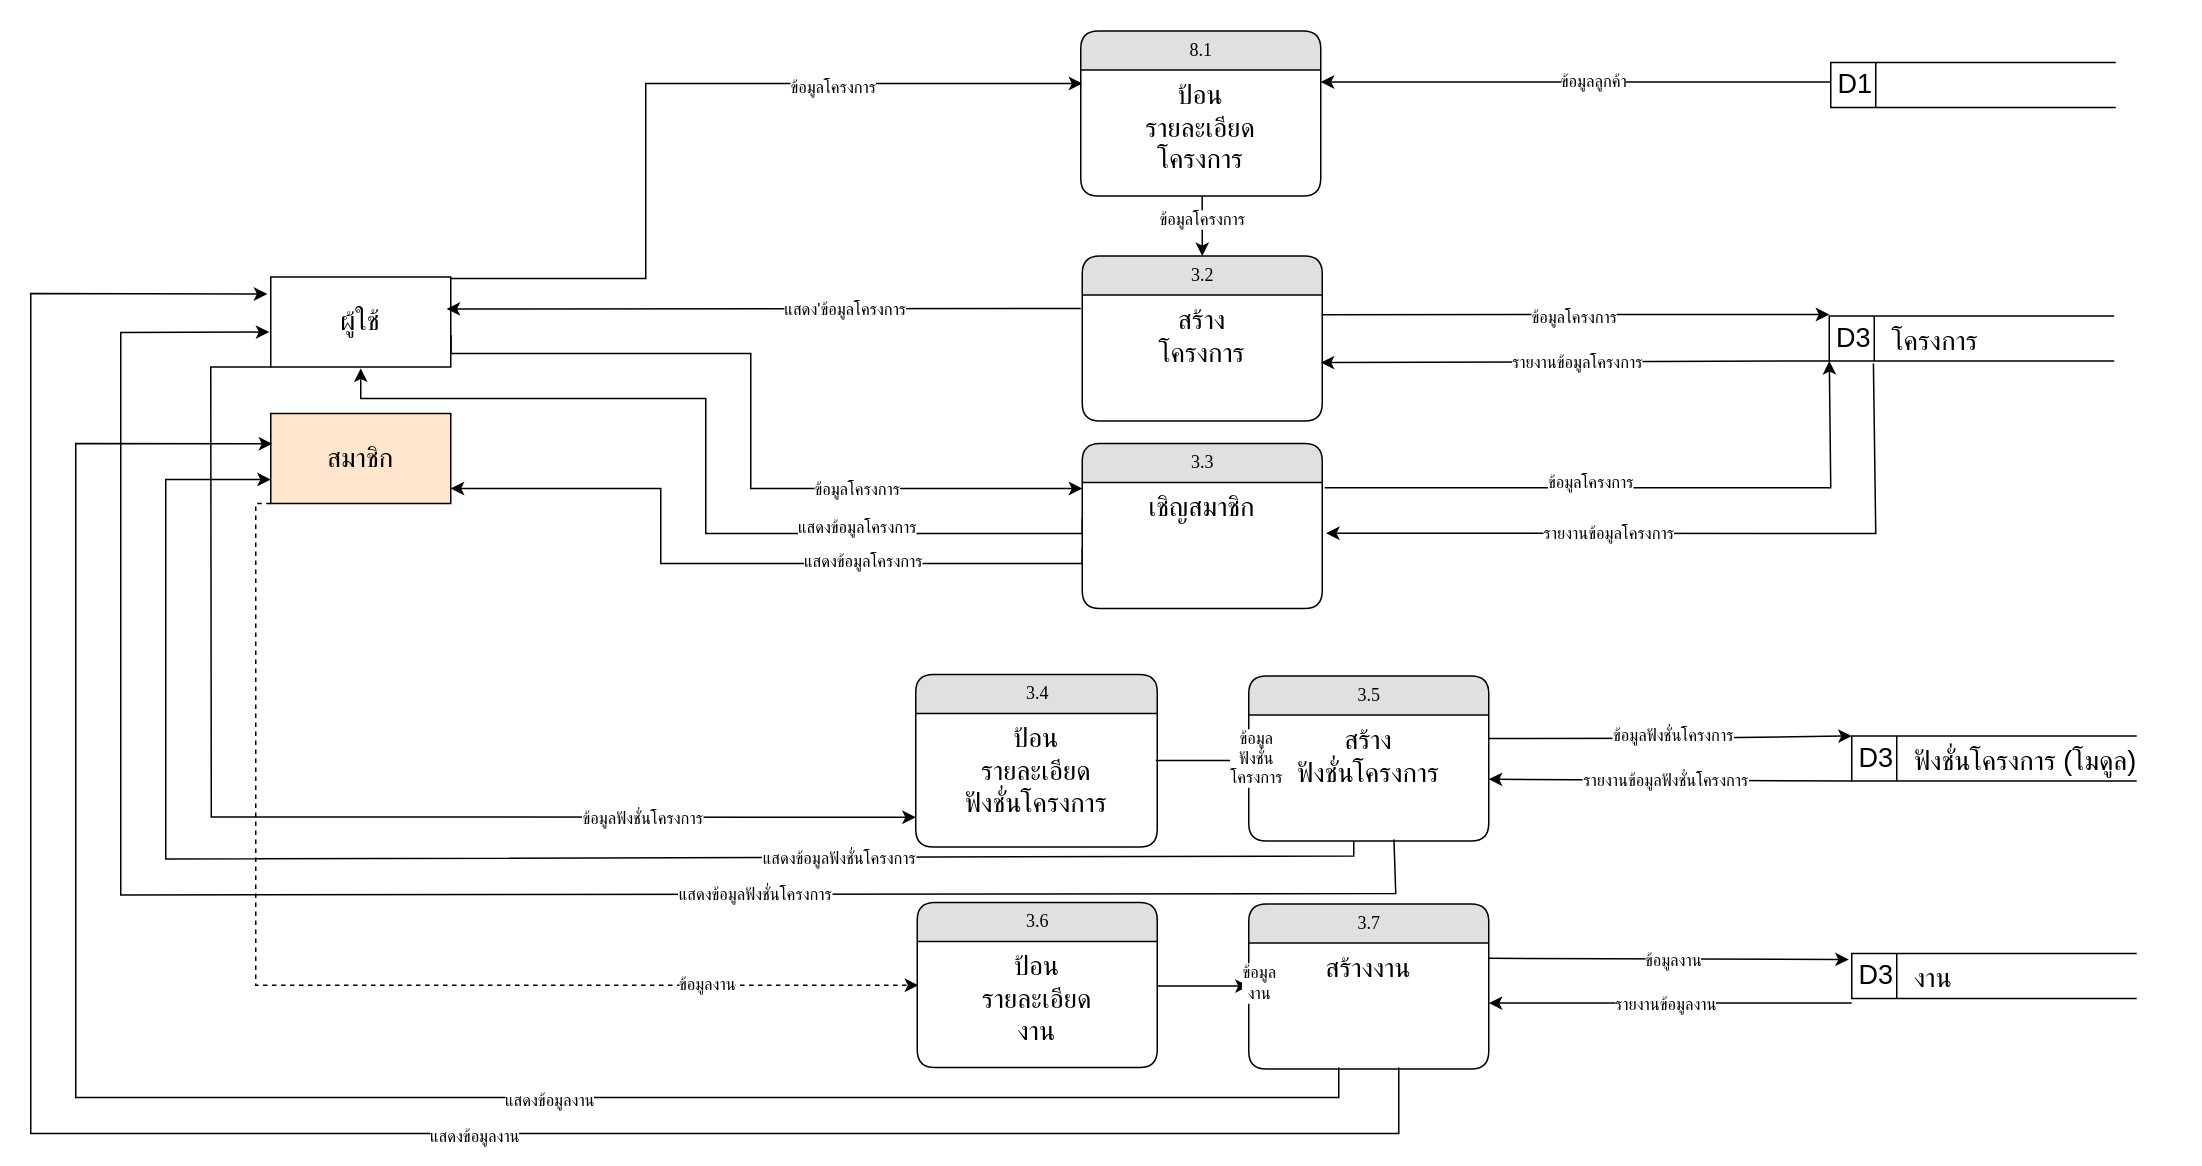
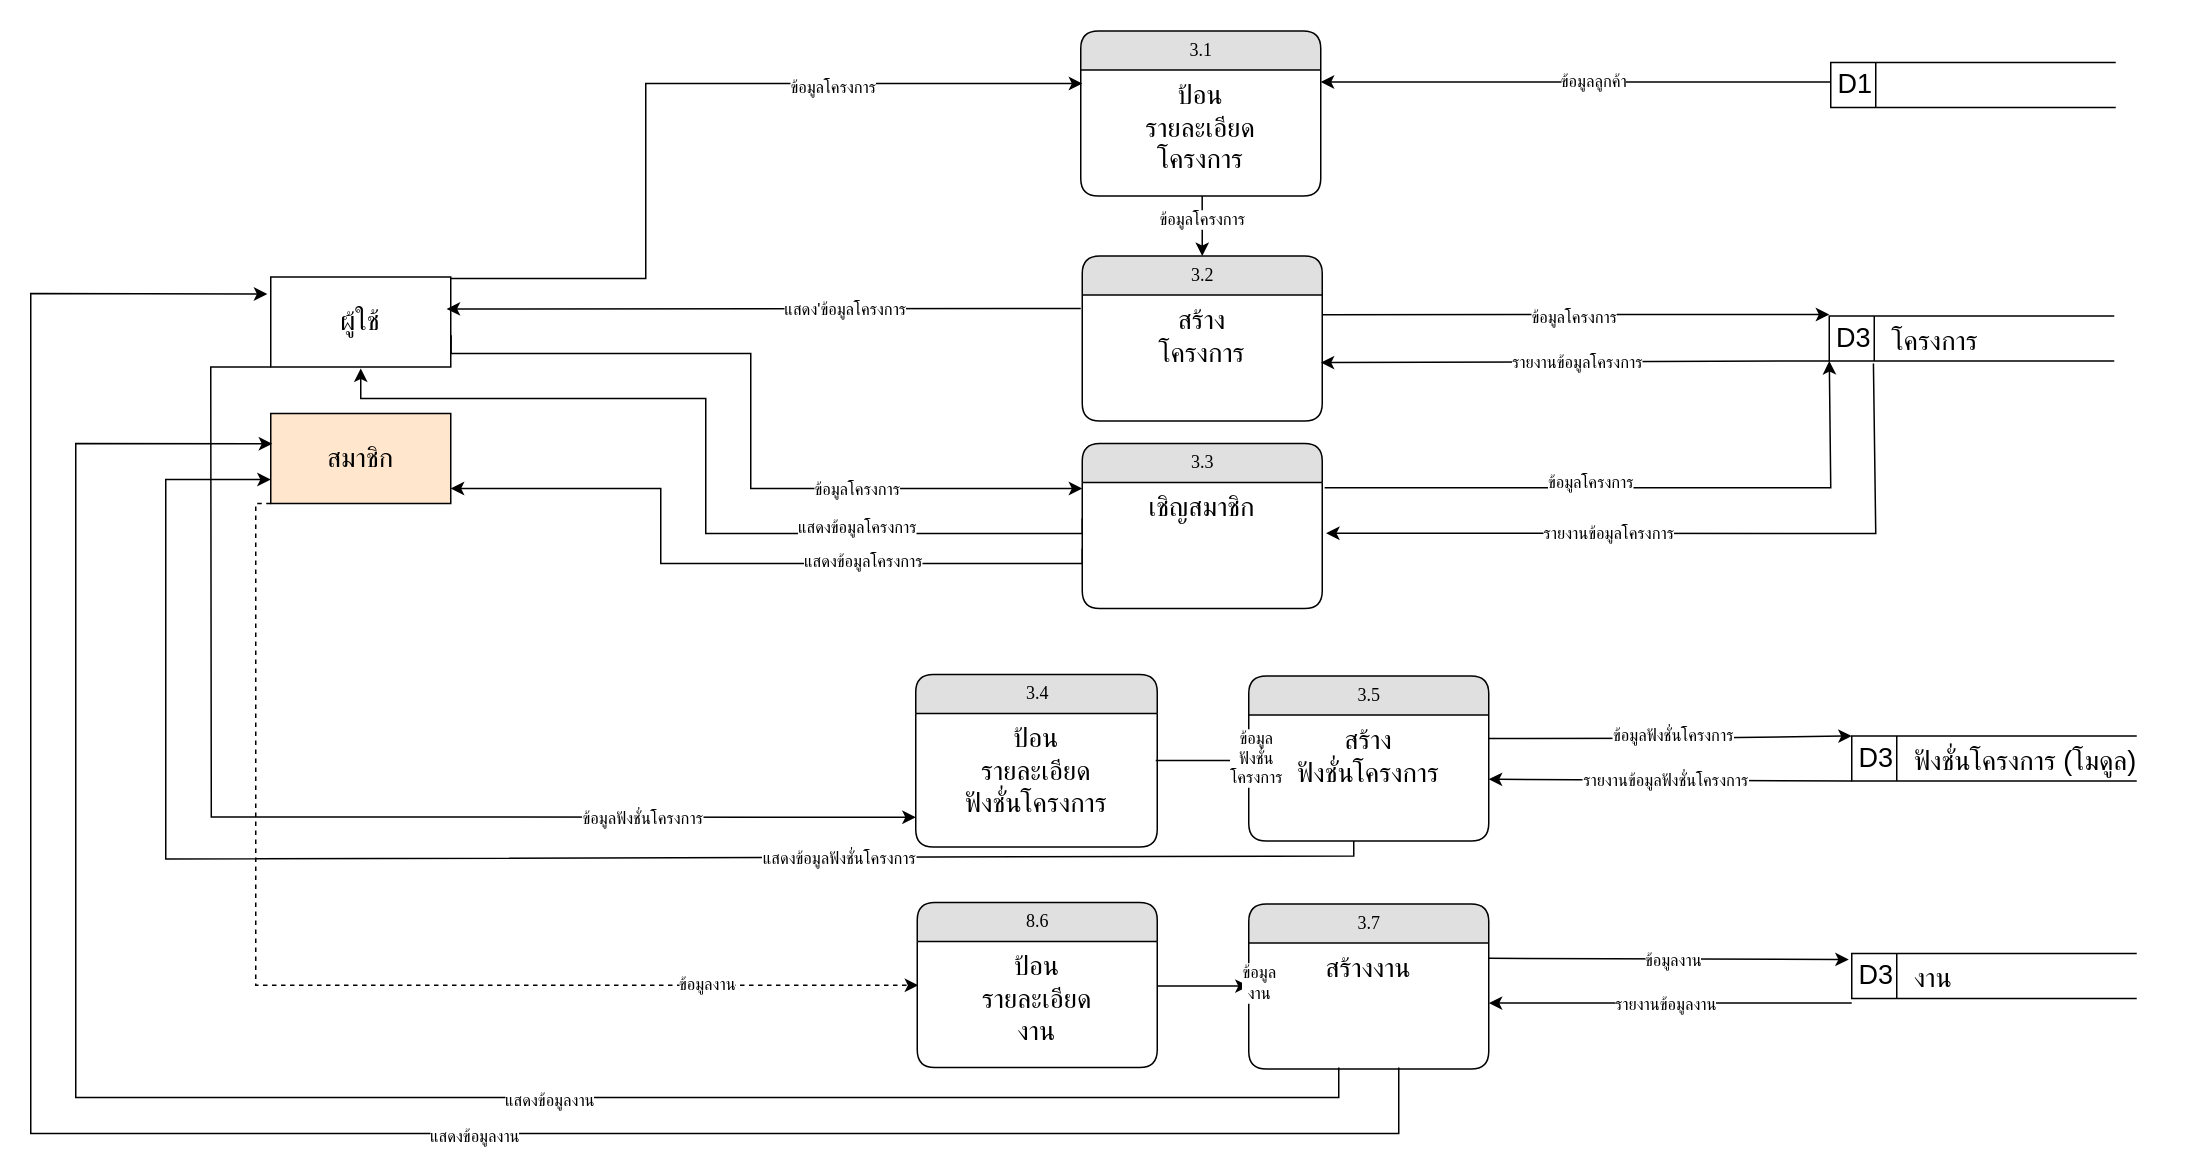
node "8.1": label "8.1" -> "3.1"
edge "สร้าง ฟังชั่นโครงการ" -> "ผู้ใช้": removed, label "แสดงข้อมูลฟังชั่นโครงการ"
node "3.6": label "3.6" -> "8.6"
